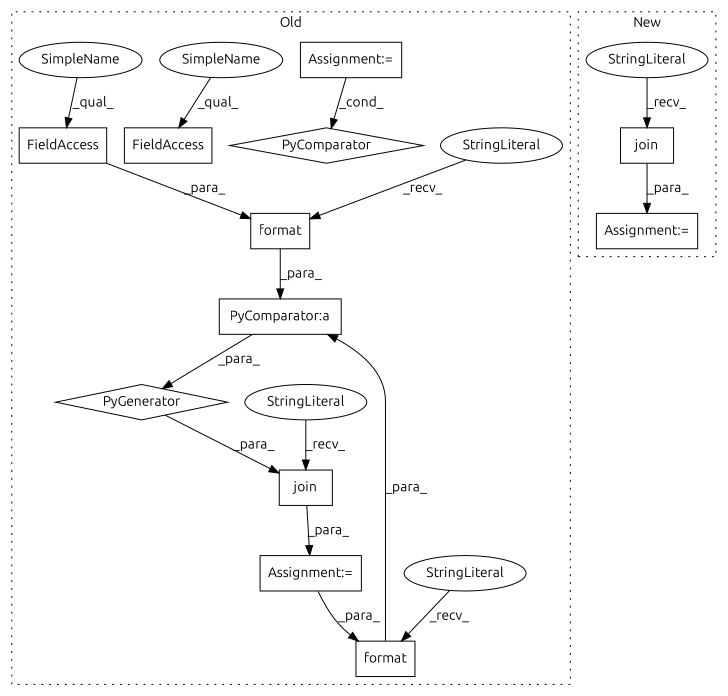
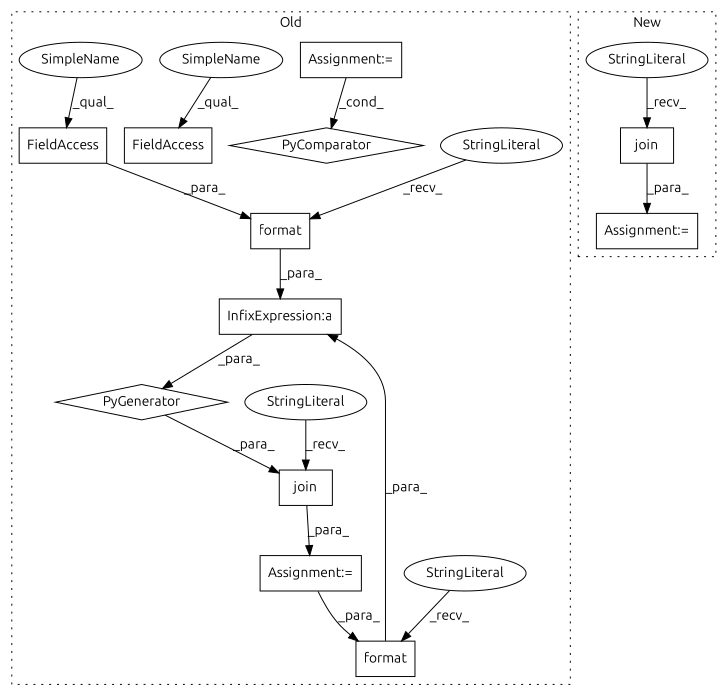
node "PyComparator:a": label "PyComparator:a" -> "InfixExpression:a"
